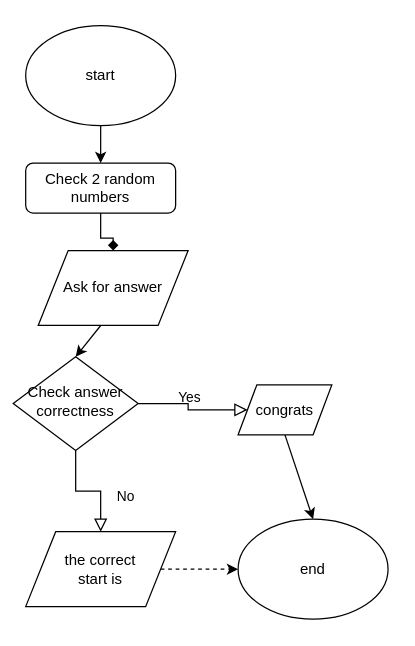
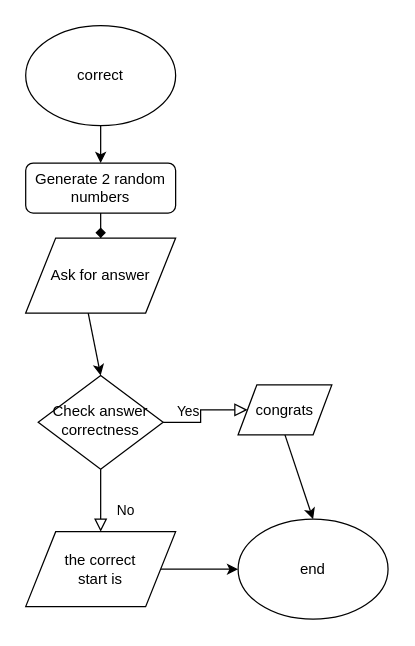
node "start": label "start" -> "correct"
node "Check 2 random numbers": label "Check 2 random numbers" -> "Generate 2 random numbers"
node "Ask for answer": moved (113, 288) -> (101, 276)
node "Check answer correctness": moved (76, 404) -> (101, 423)
edge "the correct start is" -> "end": style dashed -> solid
